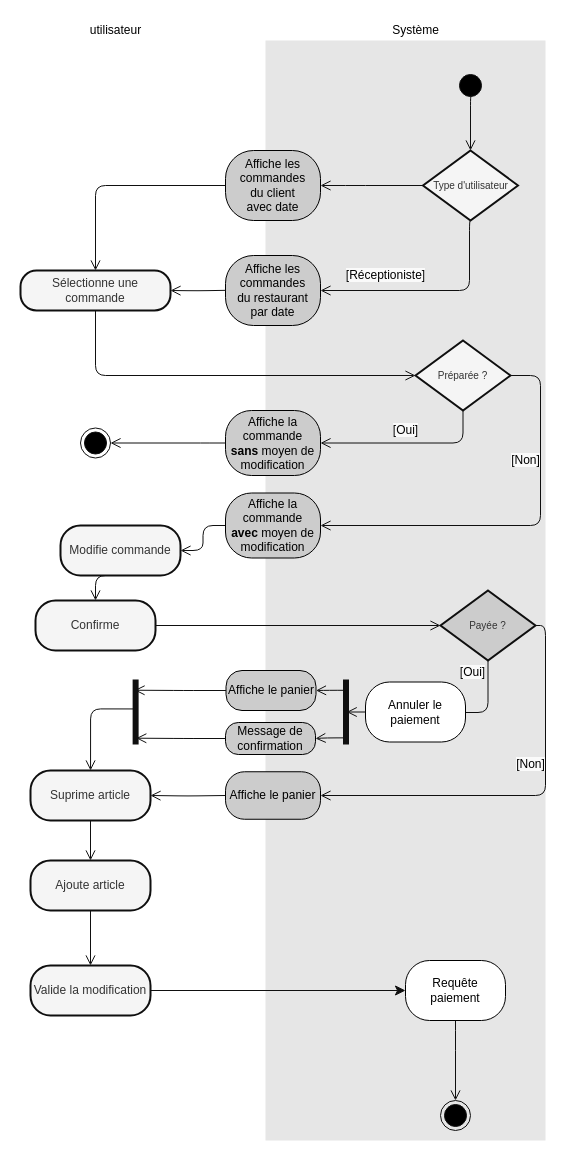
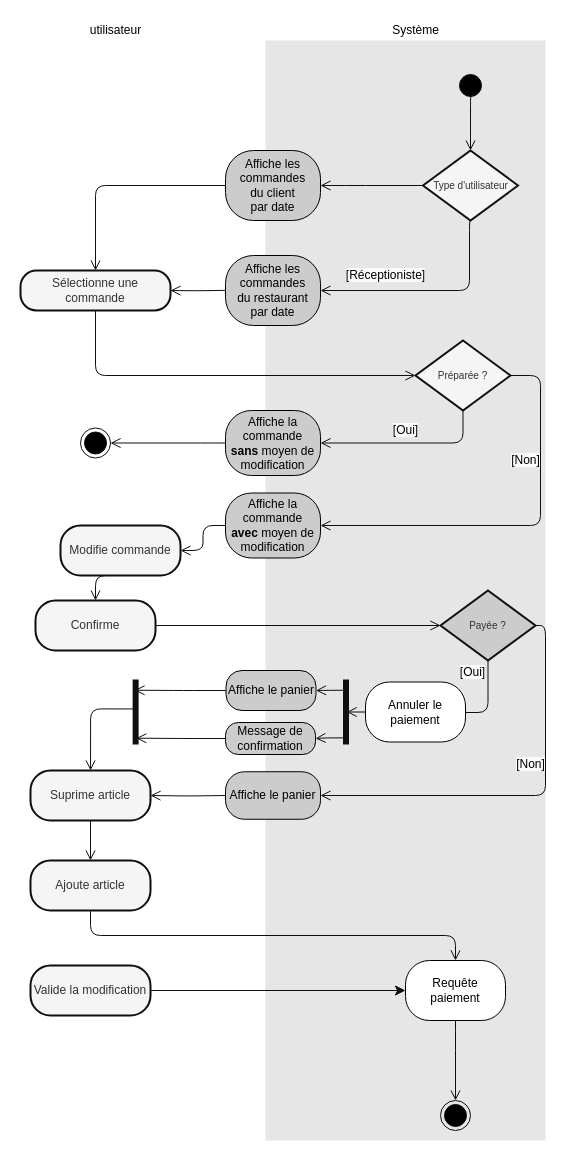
node "Affiche les commandes du client avec date": label "Affiche les commandes du client avec date" -> "Affiche les commandes du client par date"
edge "Ajoute article" -> "Valide la modification": now "Ajoute article" -> "Requête paiement"
